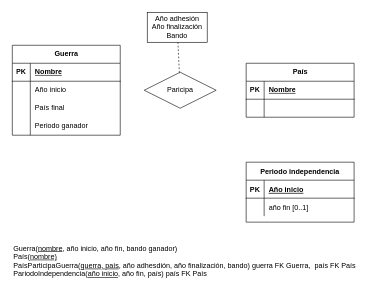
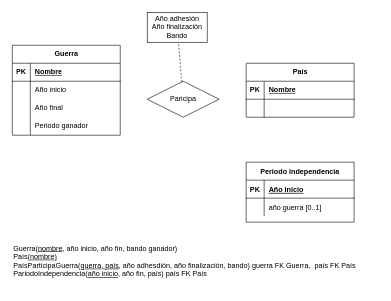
node "Paricipa": moved (180, 90) -> (183, 99)
node "País final": label "País final" -> "Año final"
node "año fin [0..1]": label "año fin [0..1]" -> "año guerra [0..1]"
